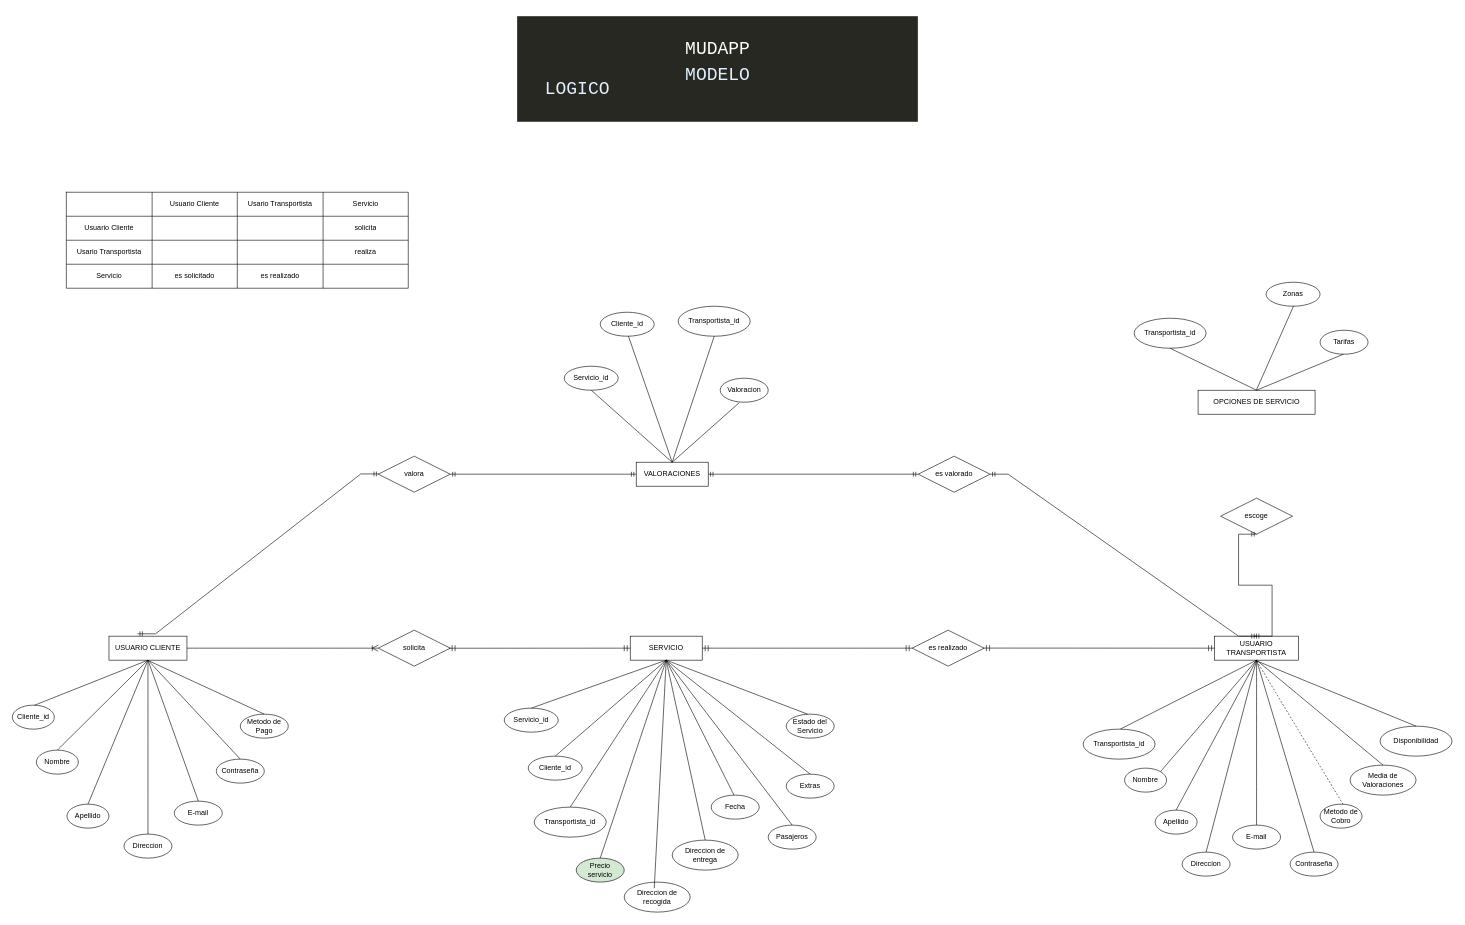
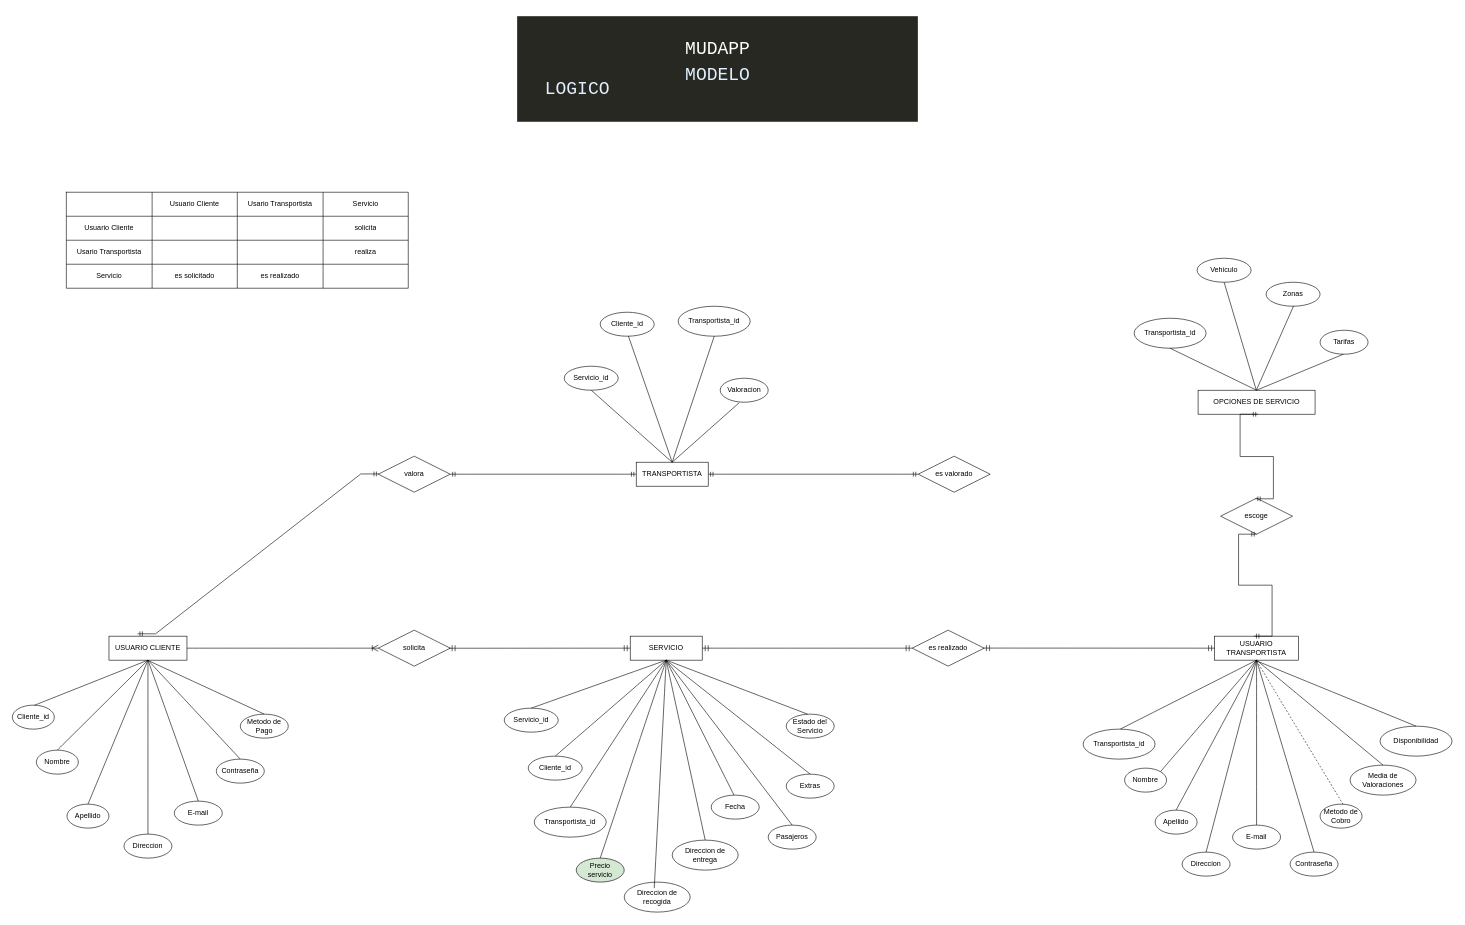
node "Vehiculo": added
edge "Vehiculo" -- "OPCIONES DE SERVICIO": added
edge "OPCIONES DE SERVICIO" -- "escoge": added
node "VALORACIONES": label "VALORACIONES" -> "TRANSPORTISTA"
edge "es valorado" -- "USUARIO TRANSPORTISTA": removed
